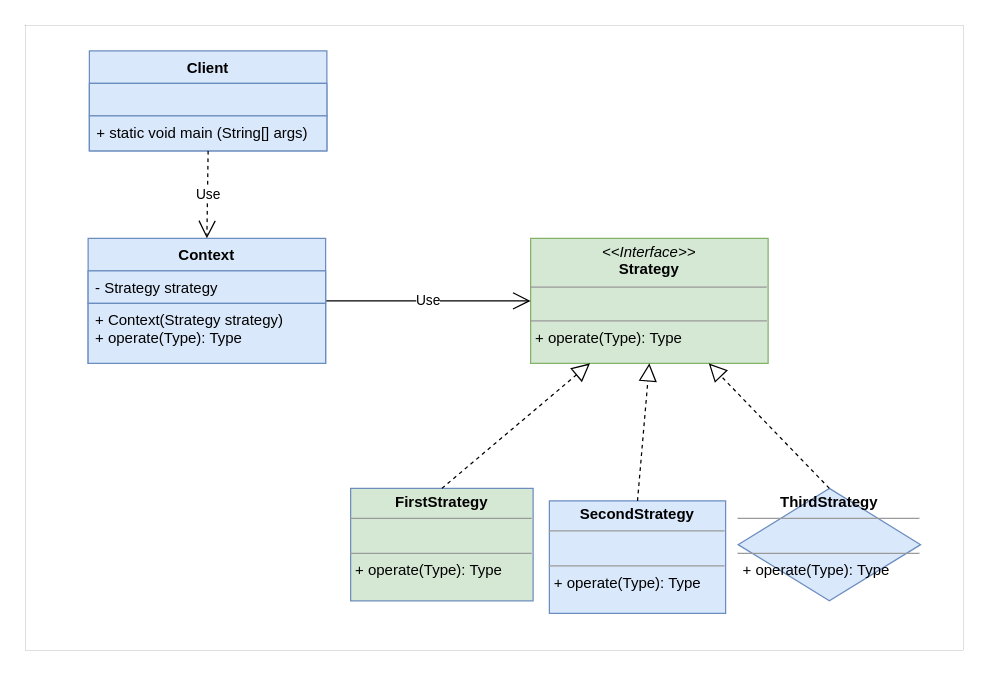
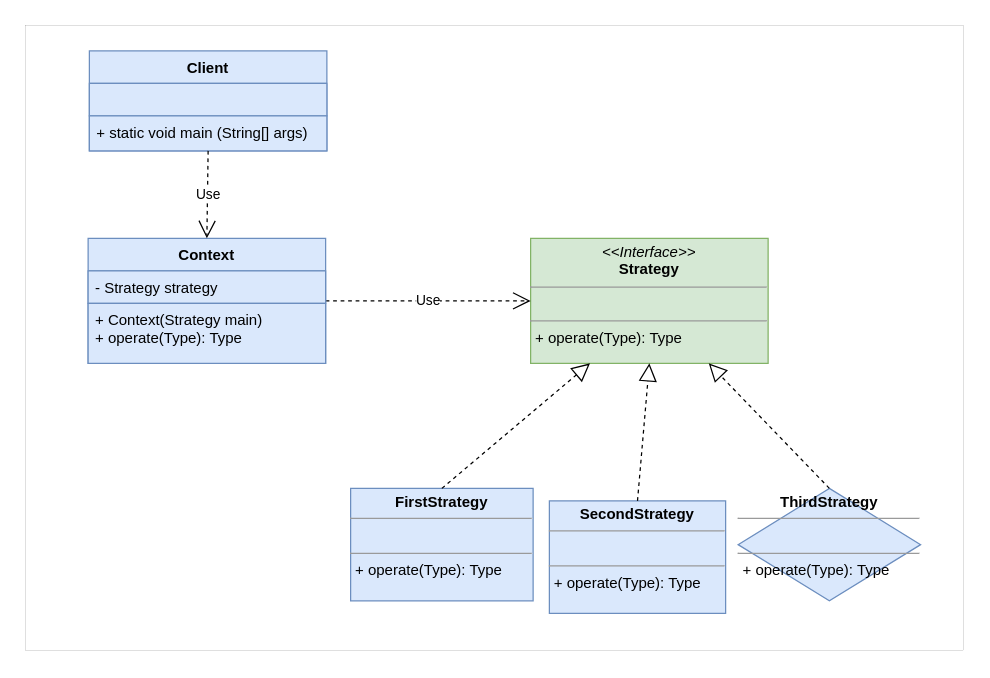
edge "Context" -> "<<Interface>> Strategy + operate(Type): Type": style solid -> dashed
node "+ Context(Strategy strategy) + operate(Type): Type": label "+ Context(Strategy strategy) + operate(Type): Type" -> "+ Context(Strategy main) + operate(Type): Type"
node "FirstStrategy + operate(Type): Type": fillcolor #d5e8d4 -> #dae8fc
